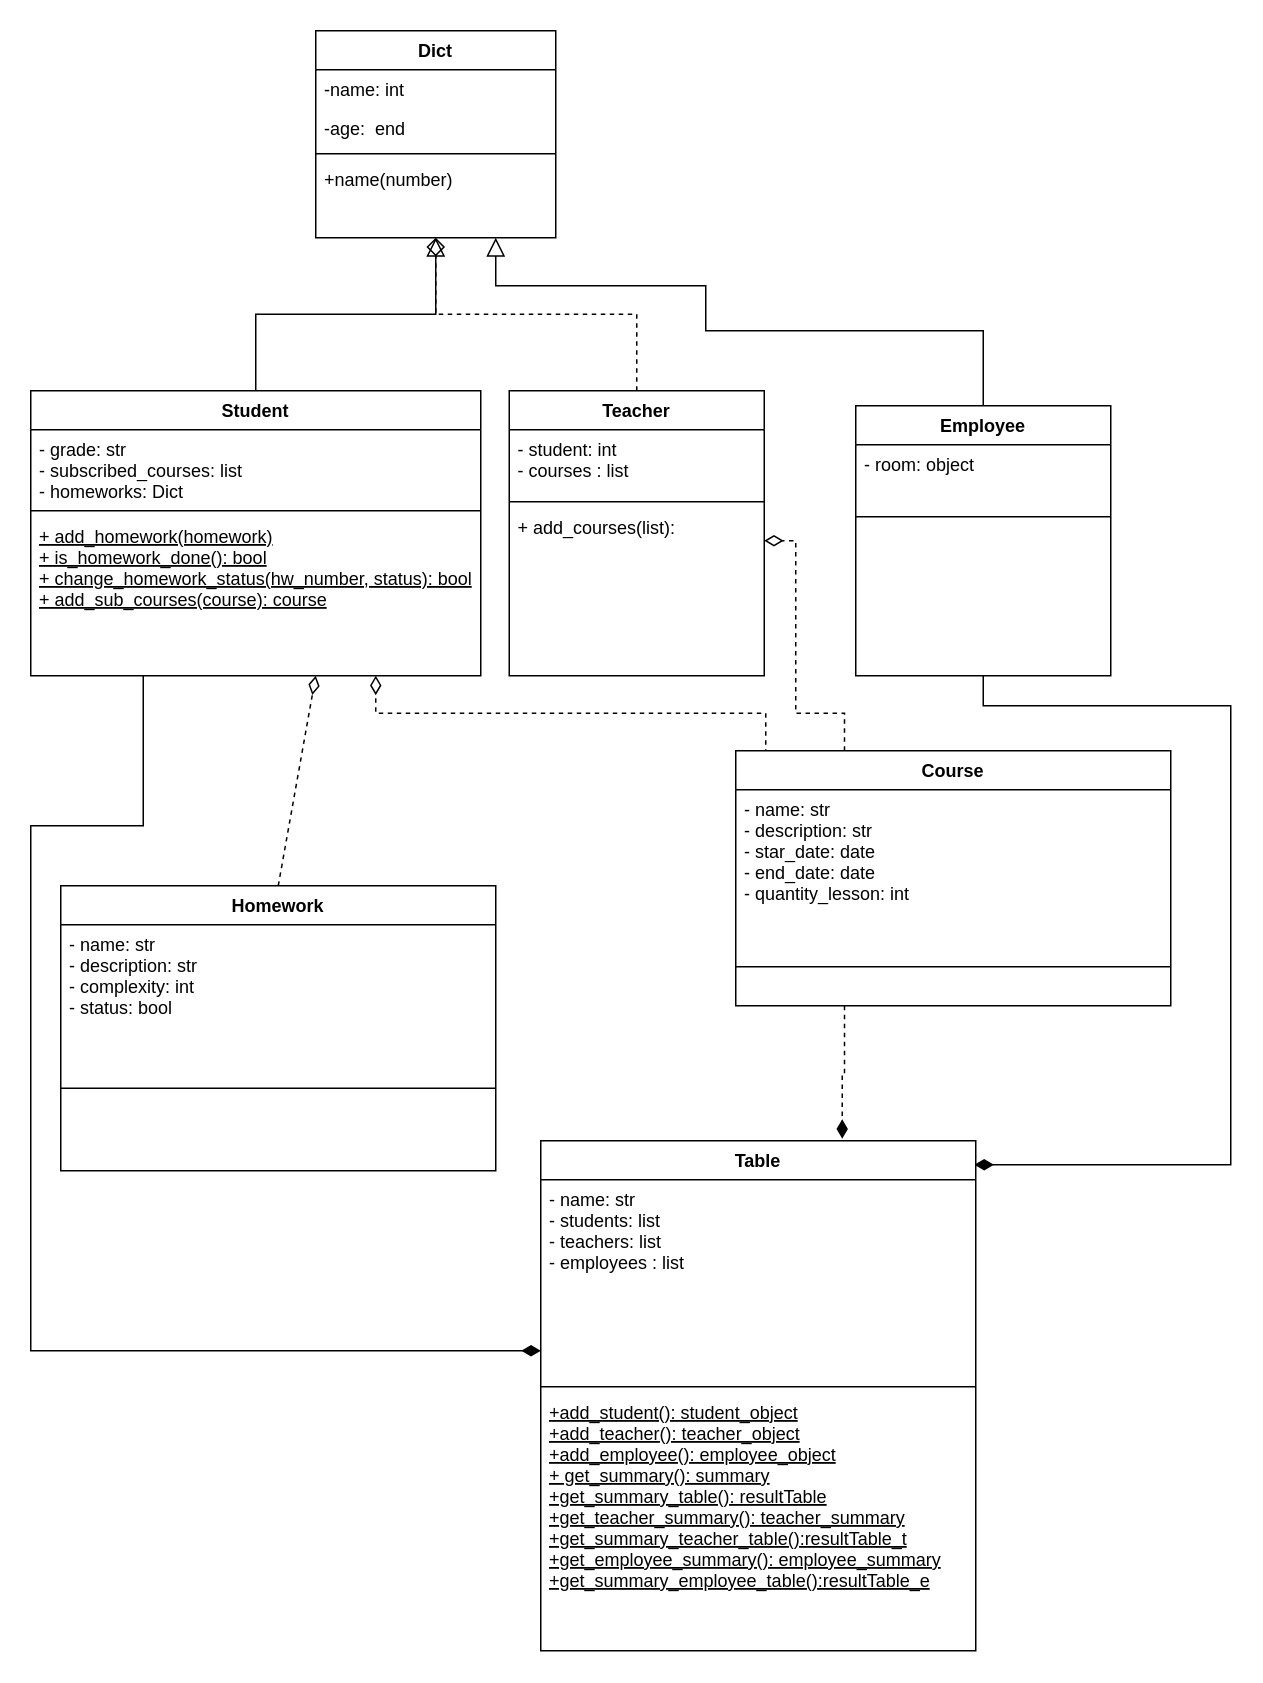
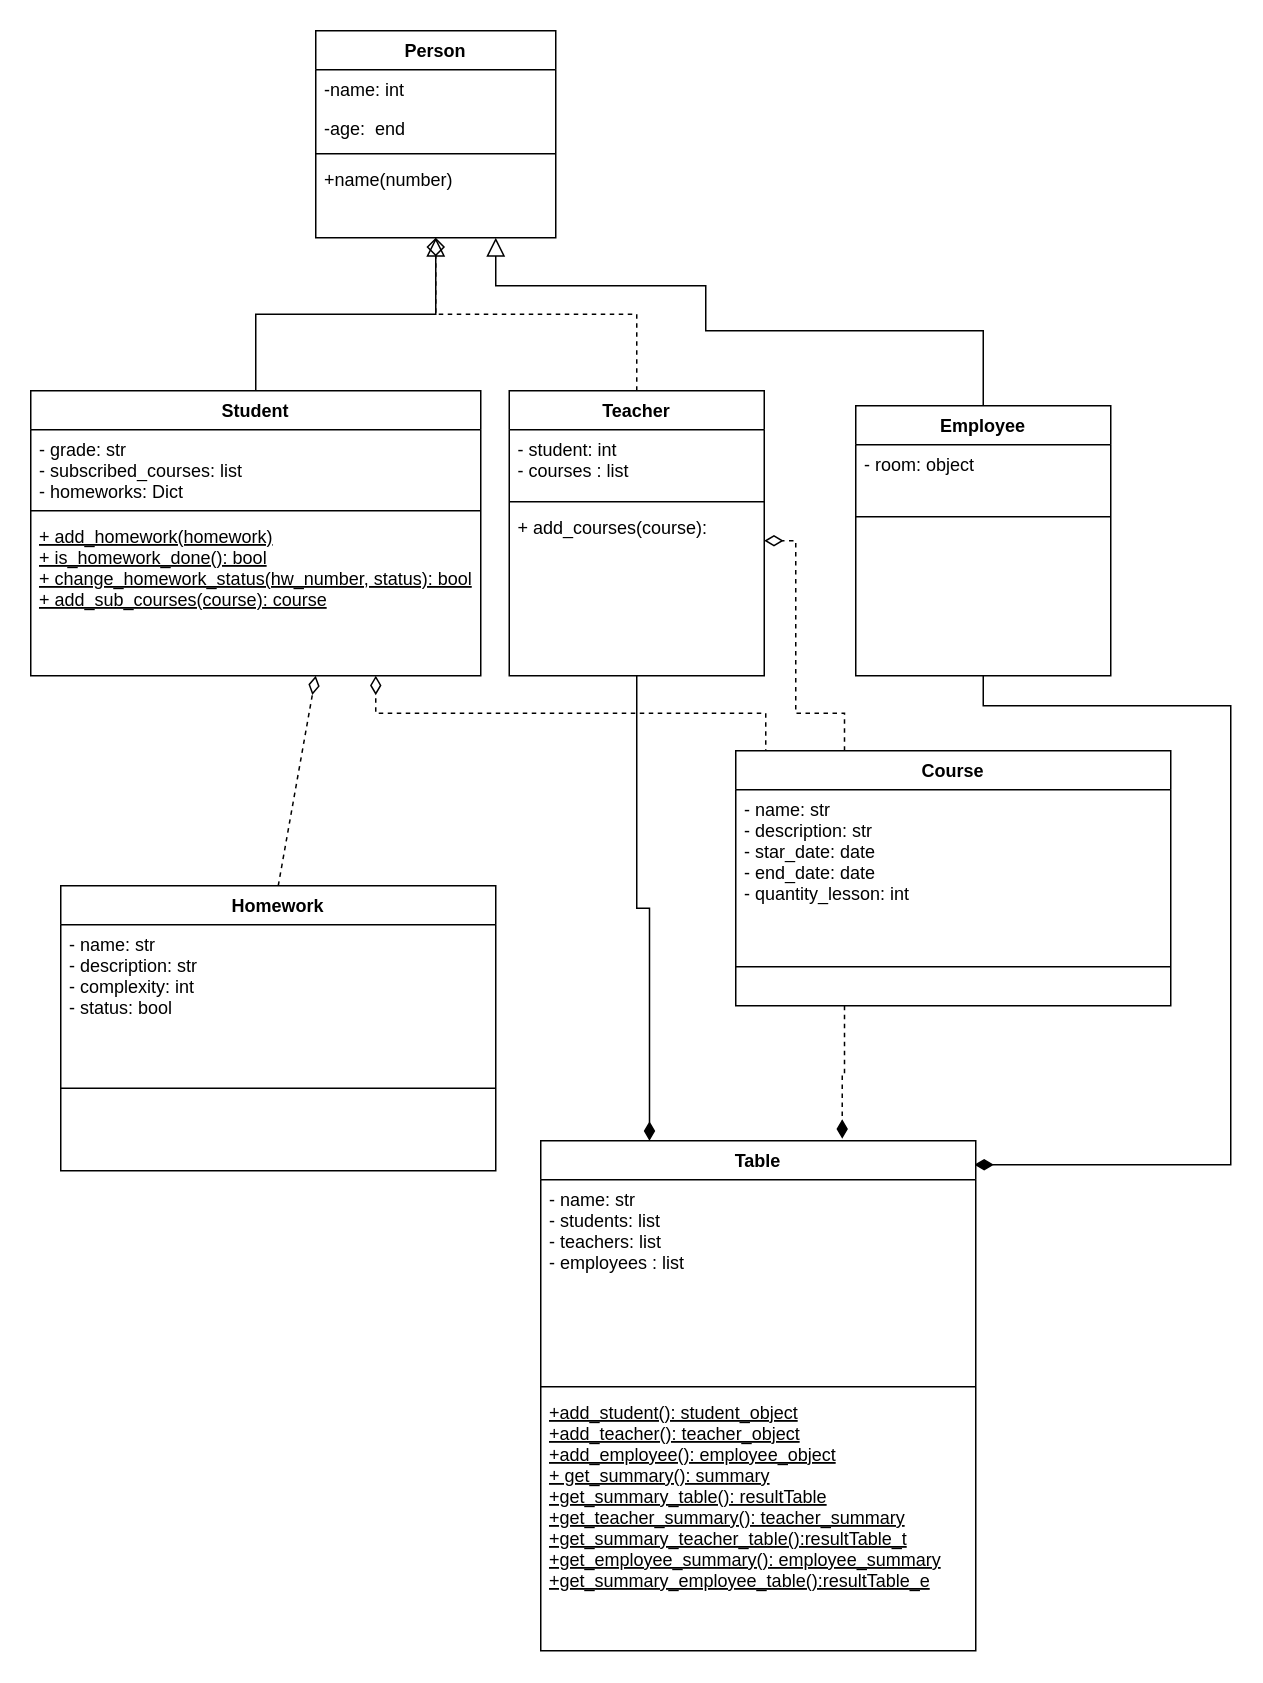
node "Dict": label "Dict" -> "Person"
node "+ add_courses(list):": label "+ add_courses(list):" -> "+ add_courses(course):"
edge "Teacher" -> "Table": added
edge "Student" -> "Table": removed
